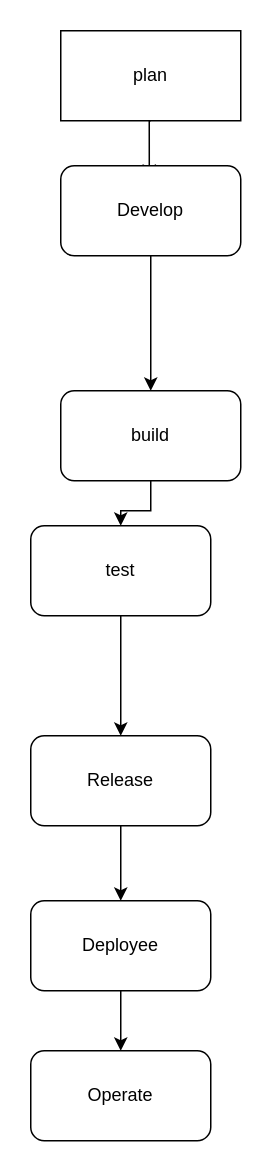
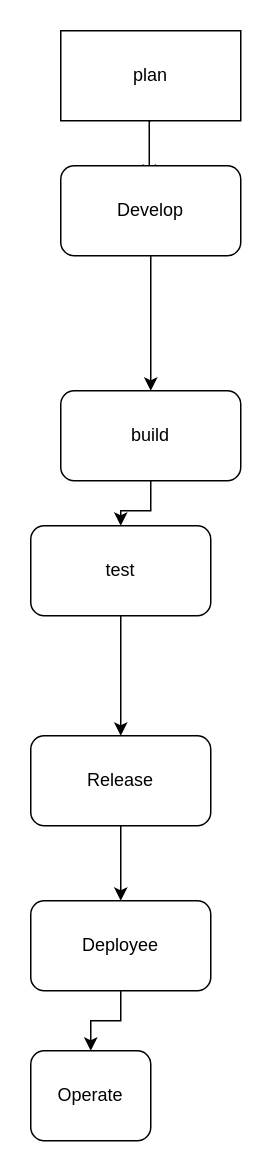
node "Operate": size 180x90 -> 120x90
